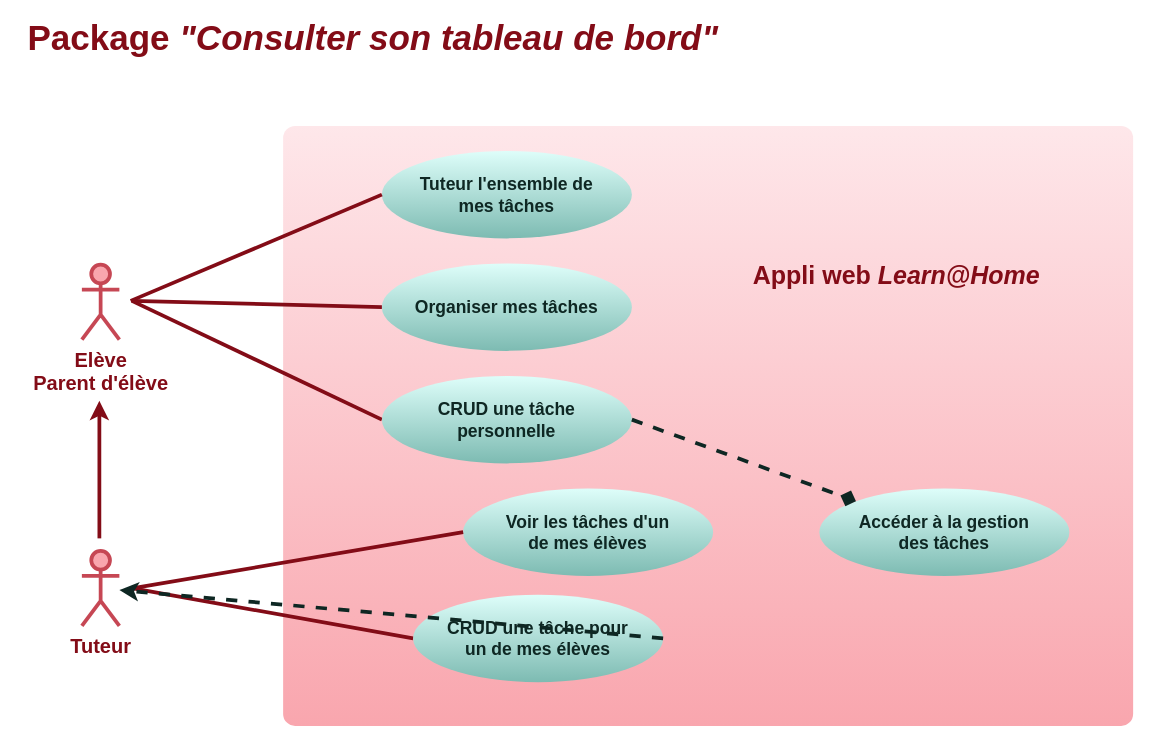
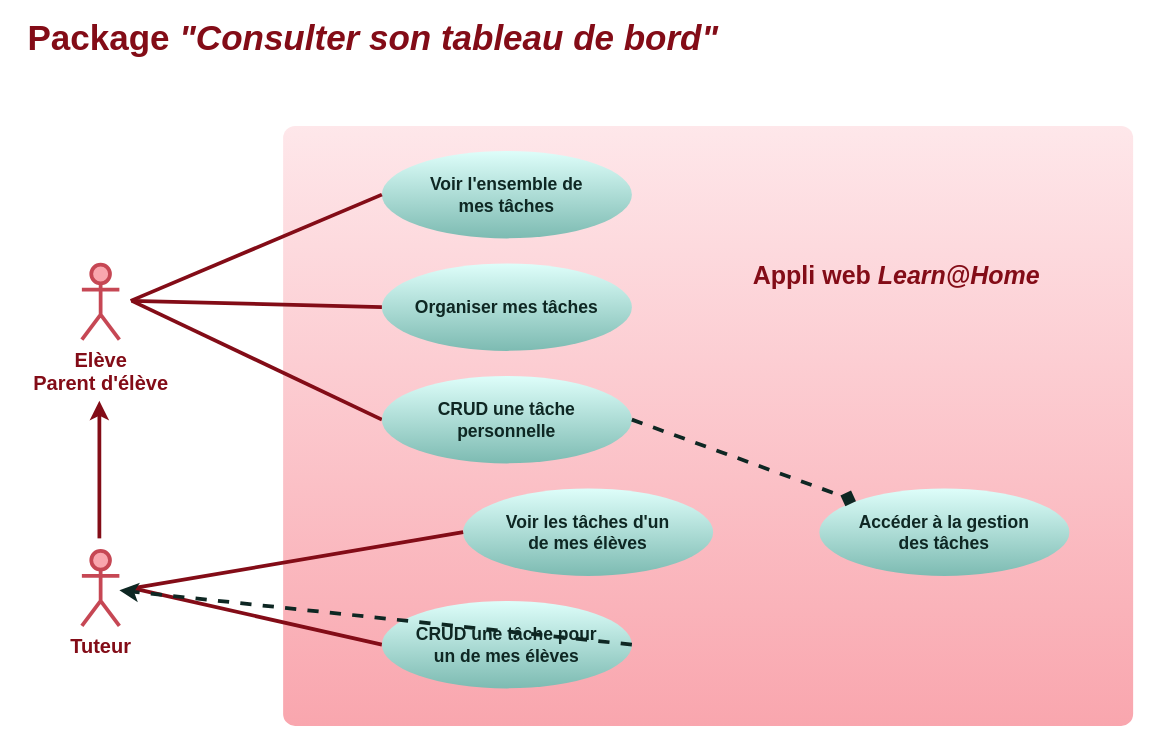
node "Tuteur l'ensemble de mes tâches": label "Tuteur l'ensemble de mes tâches" -> "Voir l'ensemble de mes tâches"
node "CRUD une tâche pour un de mes élèves": moved (538, 638) -> (507, 644)
